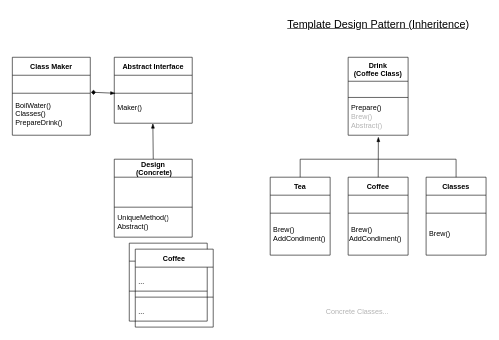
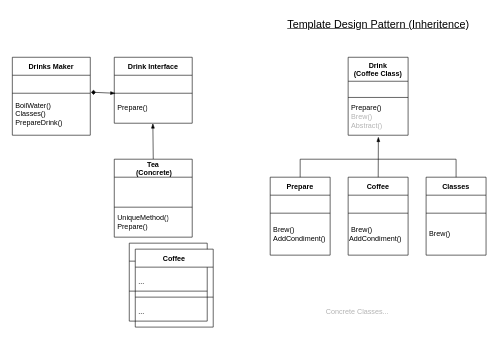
node "Class Maker": label "Class Maker" -> "Drinks Maker"
node "Abstract Interface": label "Abstract Interface" -> "Drink Interface"
node "Maker()": label "Maker()" -> "Prepare()"
node "Design (Concrete)": label "Design (Concrete)" -> "Tea (Concrete)"
node "Tea": label "Tea" -> "Prepare"
node "UniqueMethod() Abstract()": label "UniqueMethod() Abstract()" -> "UniqueMethod() Prepare()"
